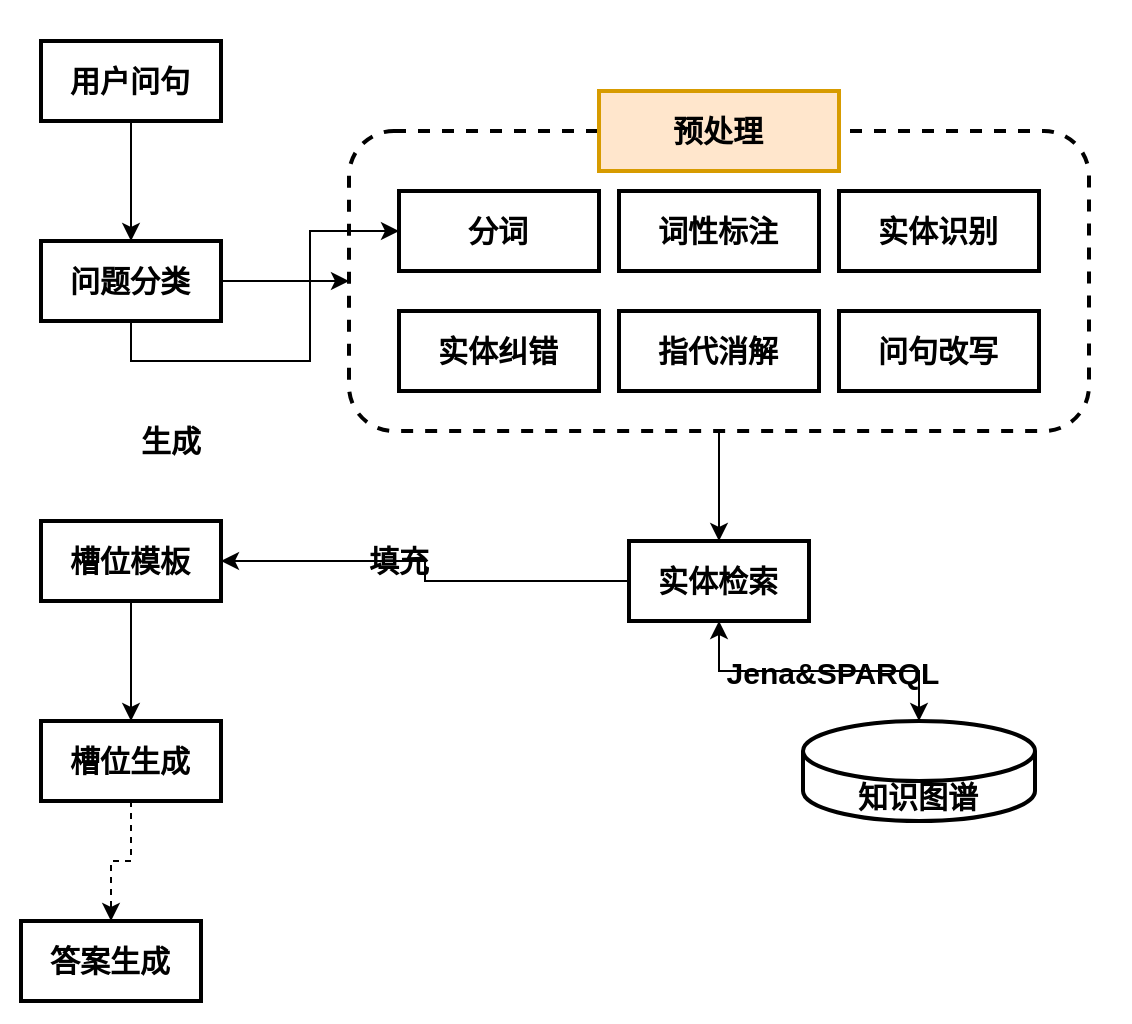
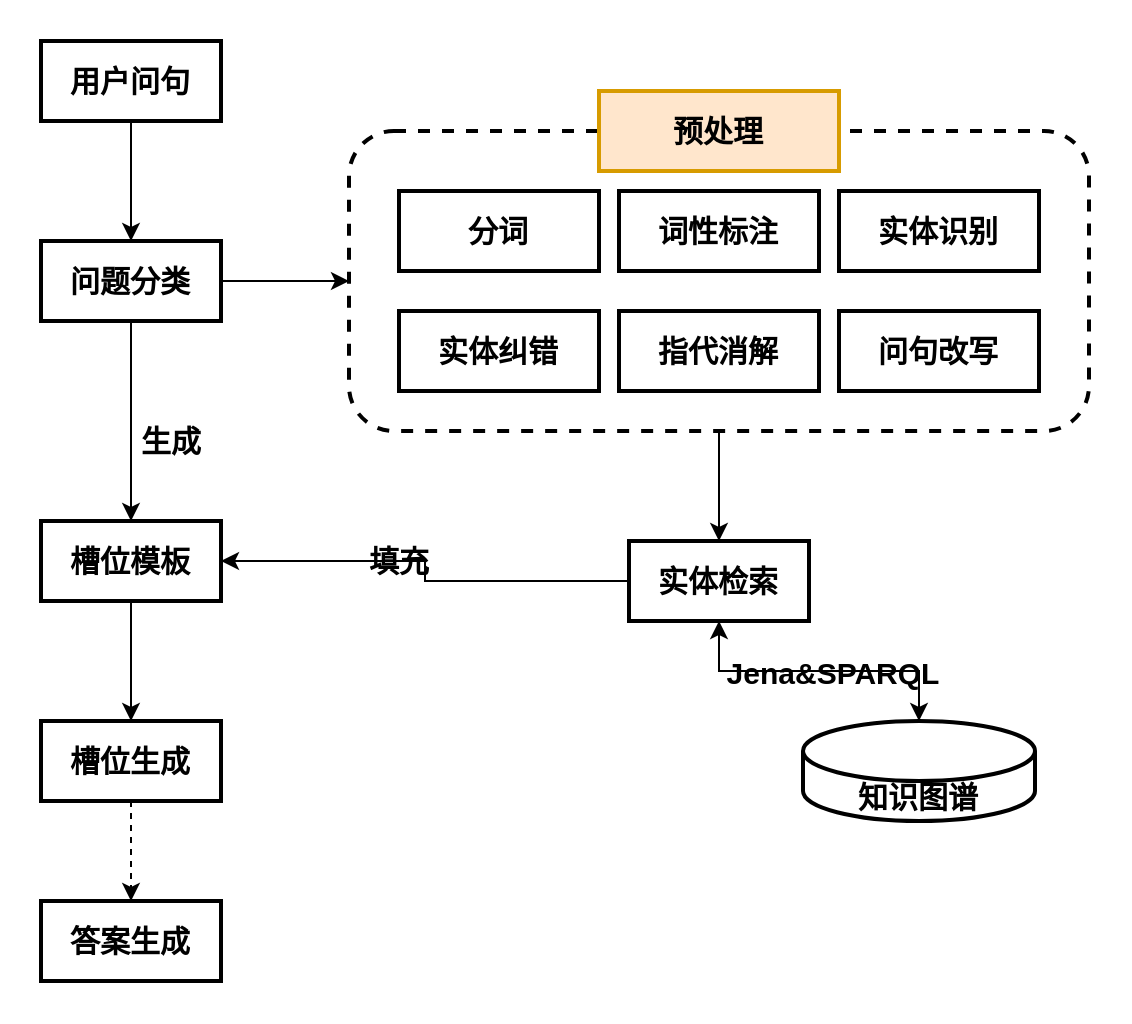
edge "问题分类" -> "分词": now "问题分类" -> "槽位模板"
node "答案生成": moved (111, 961) -> (131, 941)
